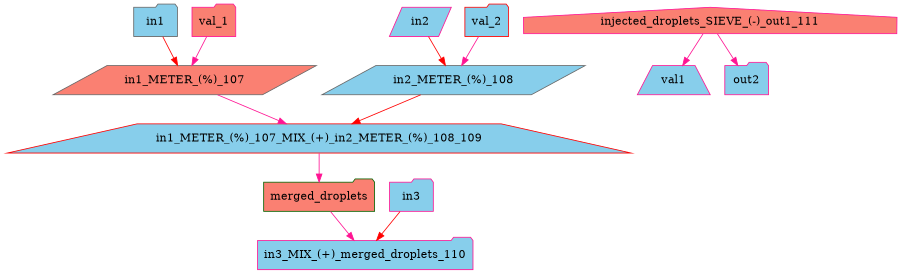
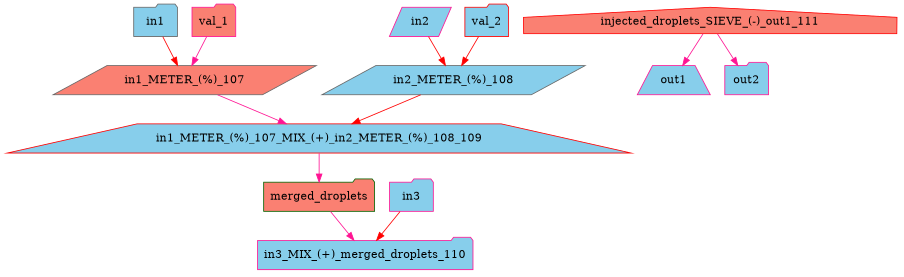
node "injected_droplets_SIEVE_(-)_out1_111": color deeppink -> red
edge "val_2" -> "in2_METER_(%)_108": color deeppink -> red
node "val1": label "val1" -> "out1"
